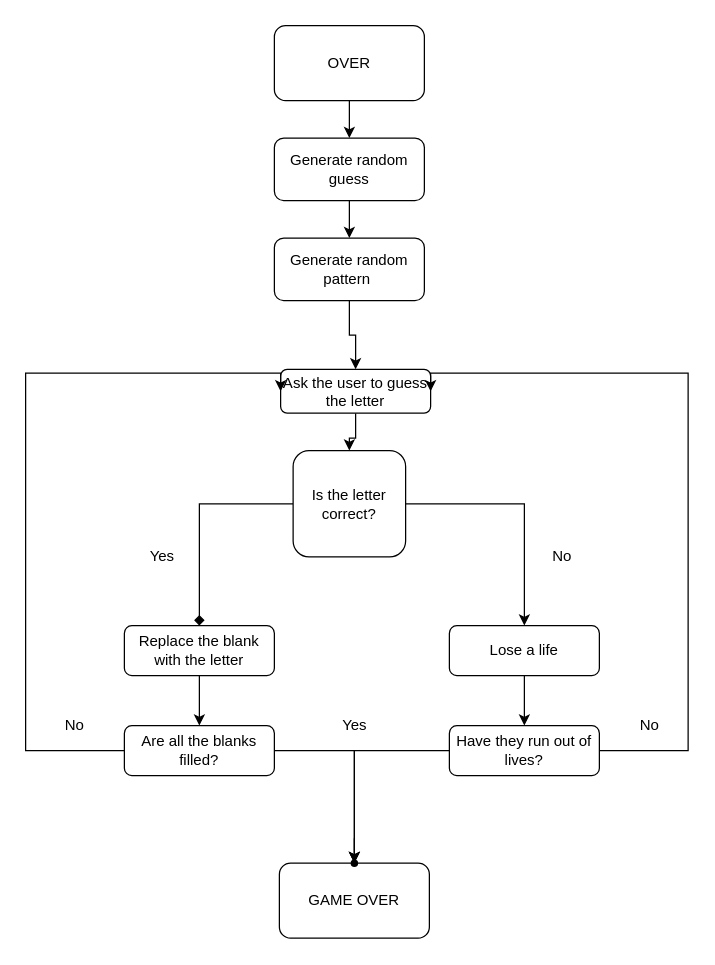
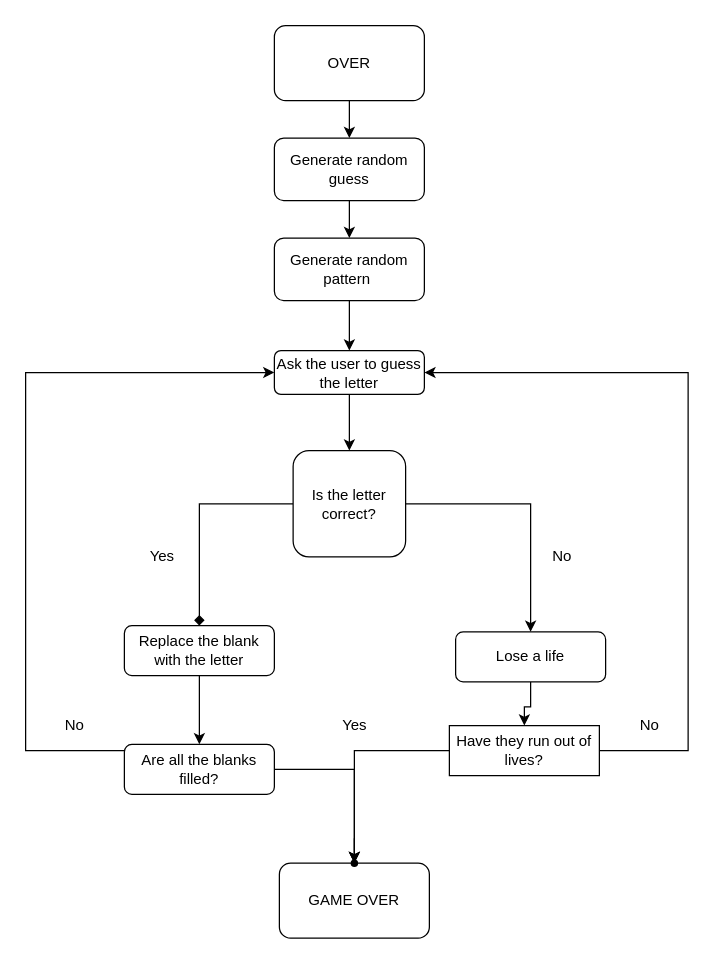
node "Ask the user to guess the letter": moved (356, 391) -> (349, 373)
node "Lose a life": moved (524, 651) -> (531, 657)
node "Are all the blanks filled?": moved (199, 751) -> (199, 769)
node "Have they run out of lives?": shape rounded rectangle -> rectangle
